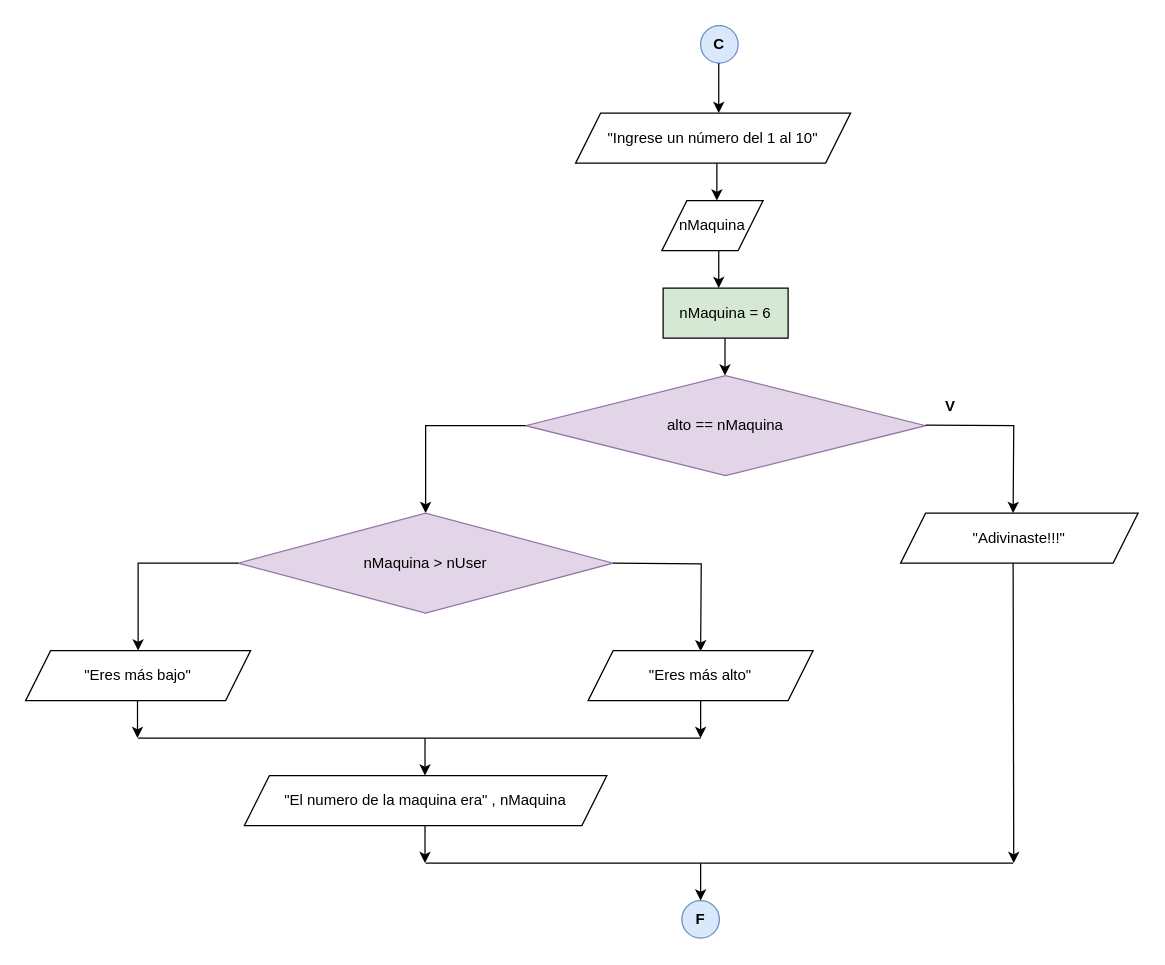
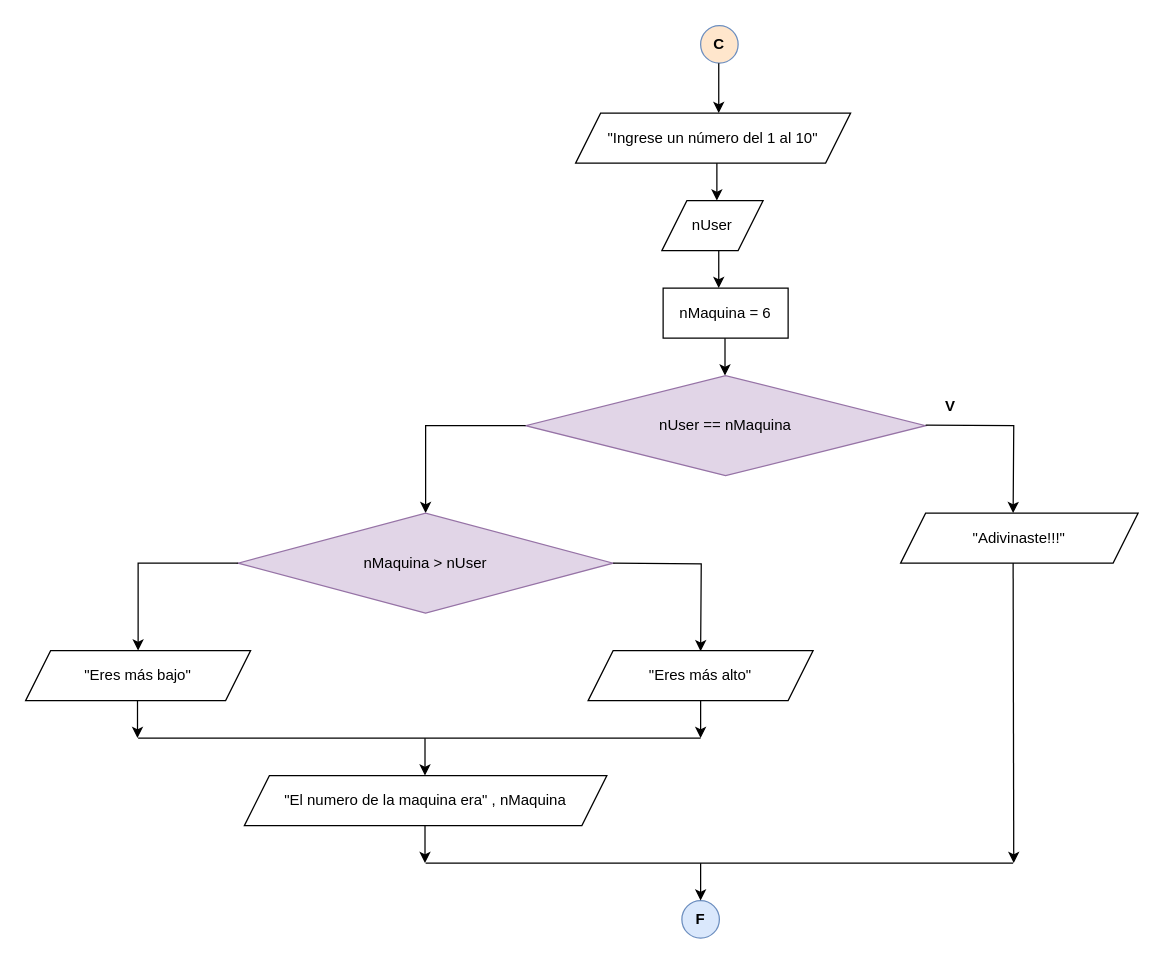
node "C": fillcolor #dae8fc -> #ffe6cc
node "nMaquina": label "nMaquina" -> "nUser"
node "nMaquina = 6": fillcolor #d5e8d4 -> #ffffff
node "alto == nMaquina": label "alto == nMaquina" -> "nUser == nMaquina"
